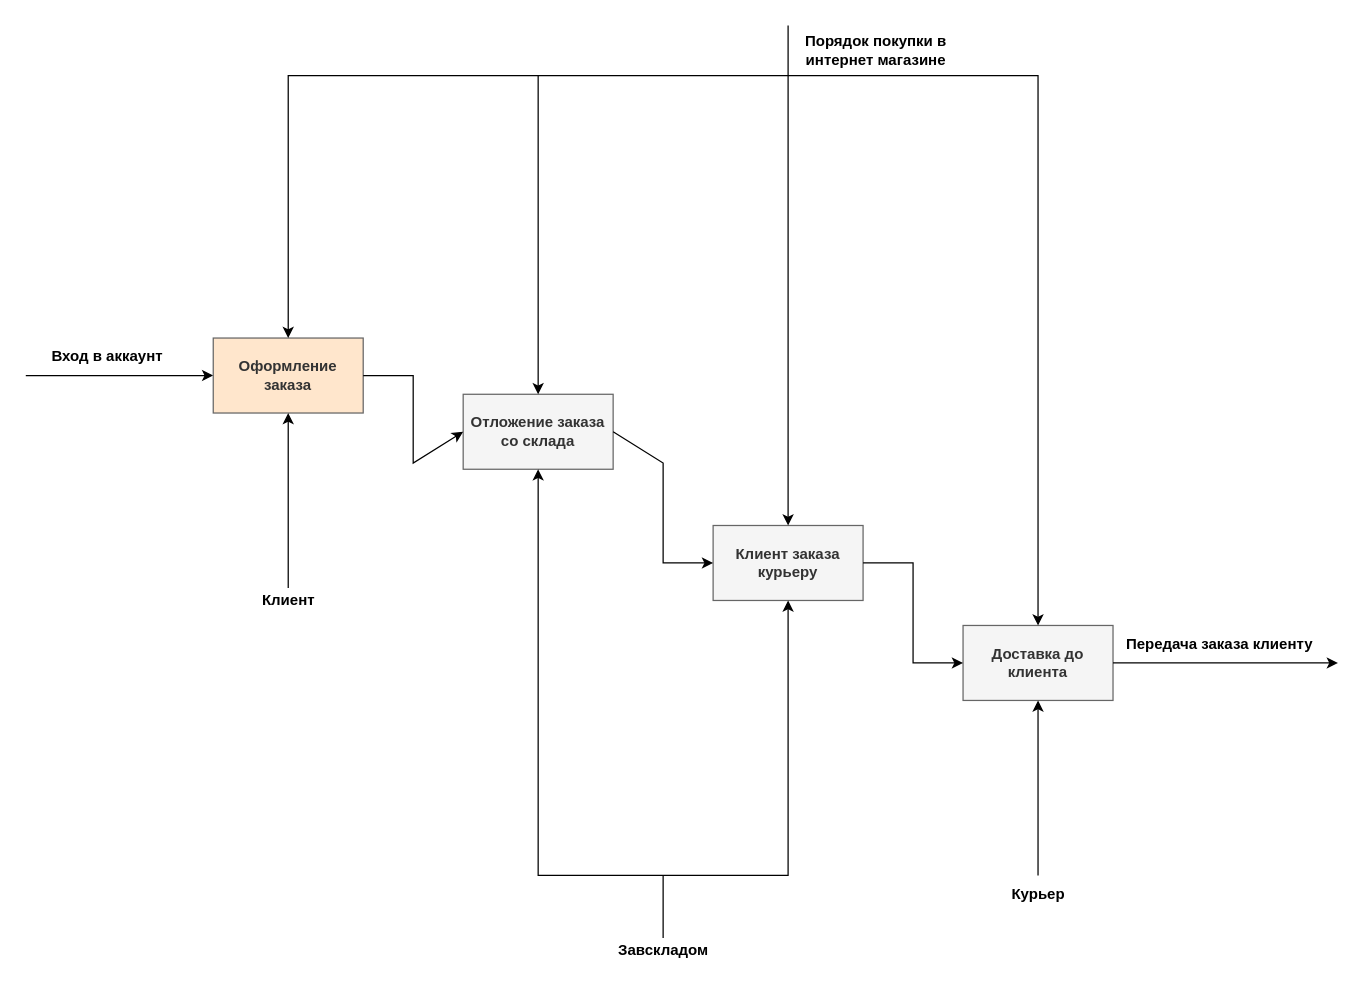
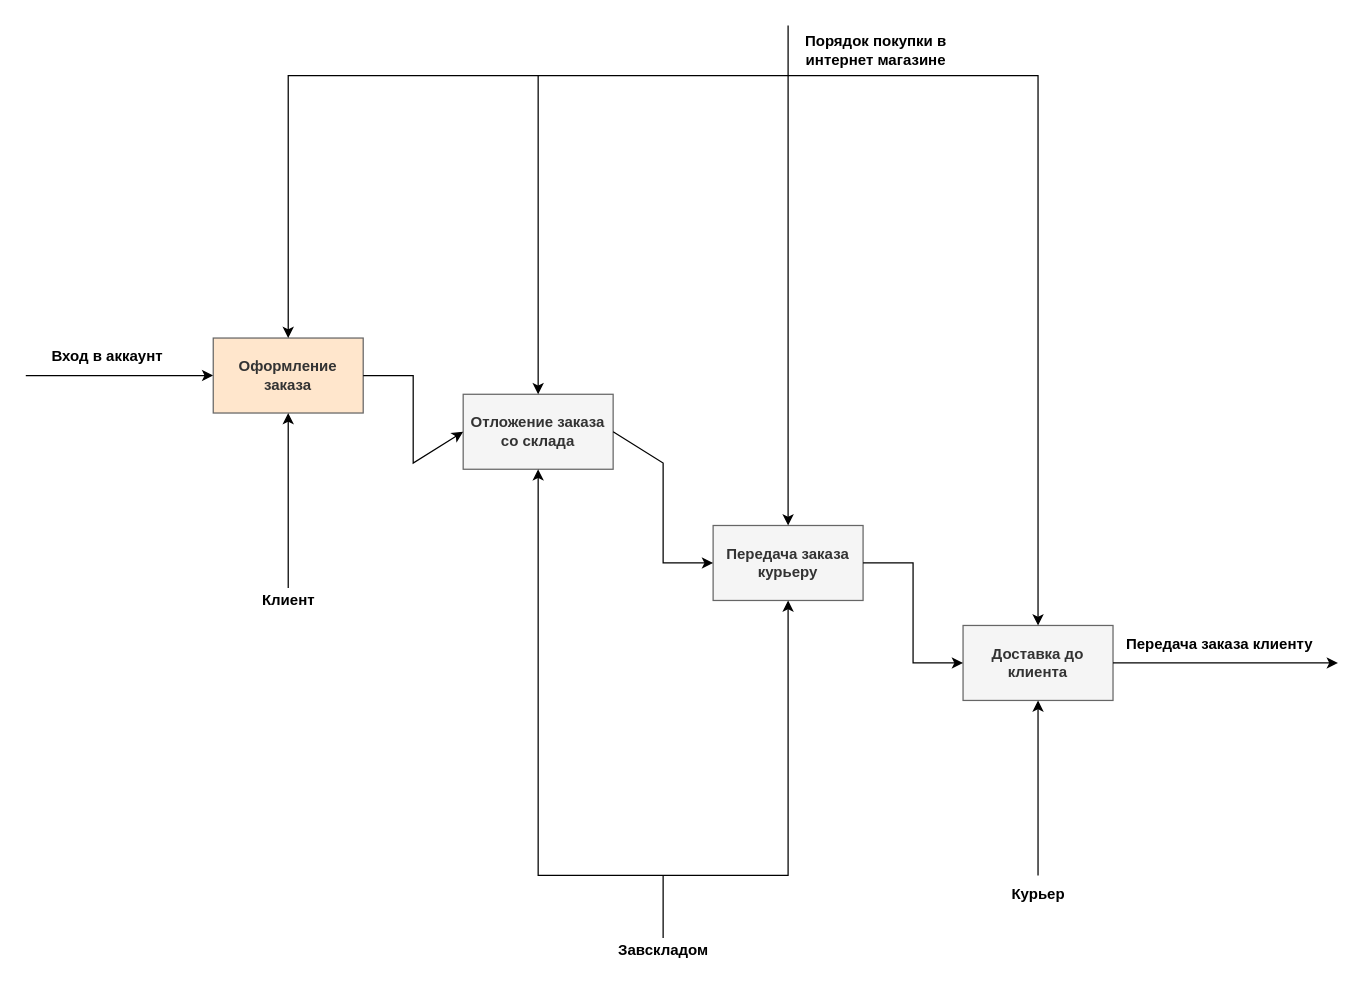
node "Клиент заказа курьеру": label "Клиент заказа курьеру" -> "Передача заказа курьеру"
